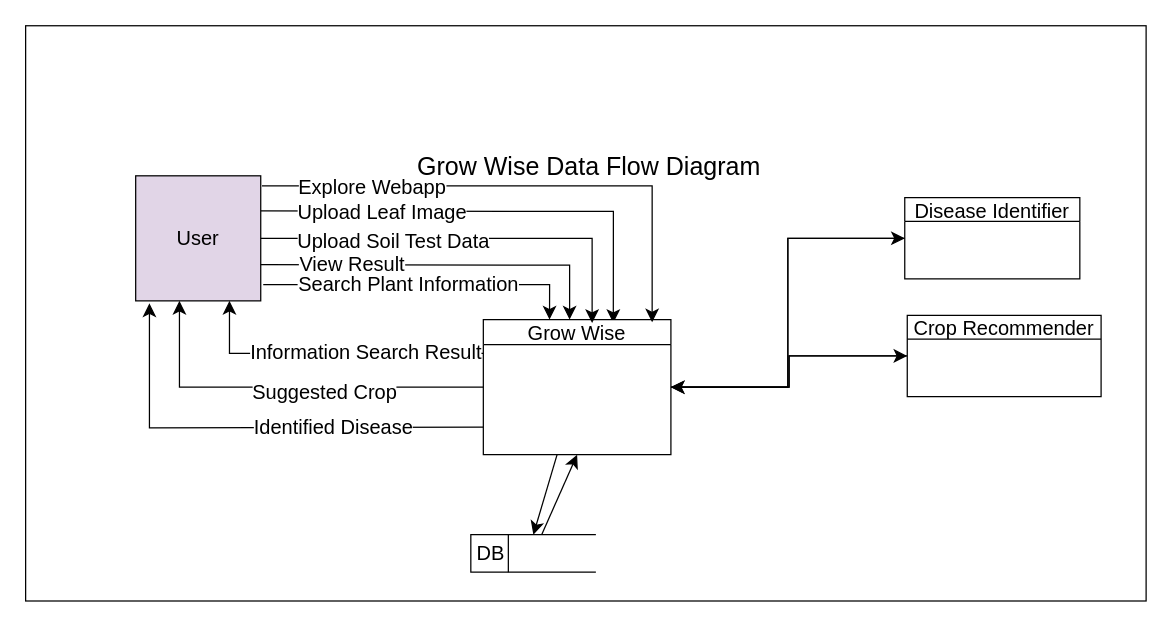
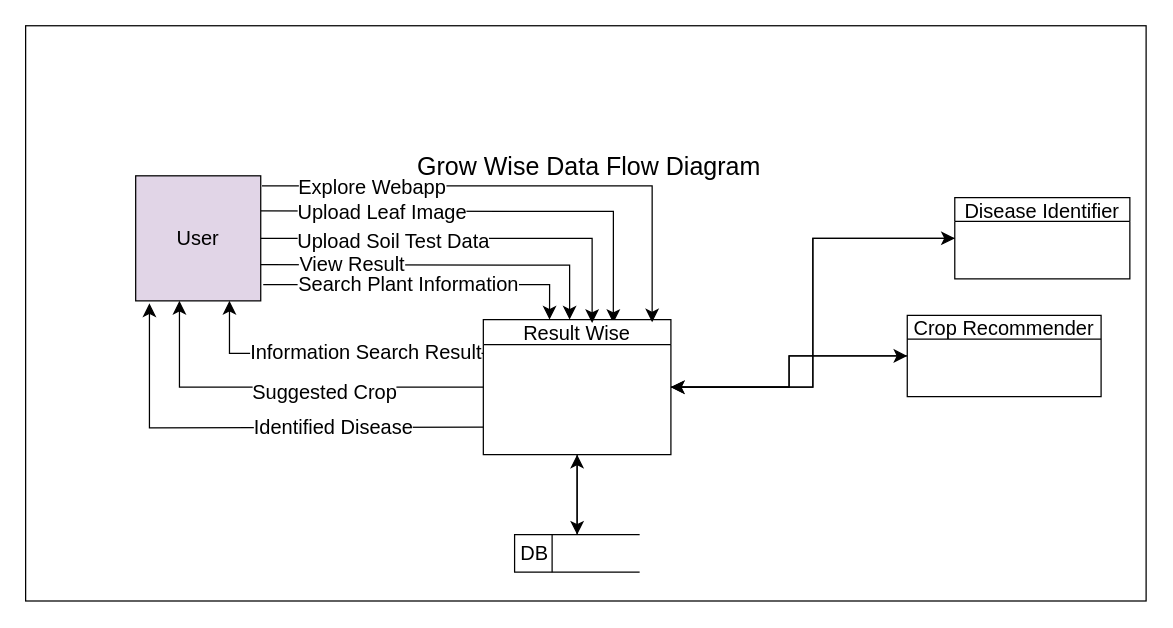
node "Disease Identifier": moved (992, 238) -> (1042, 238)
node "Grow Wise": label "Grow Wise" -> "Result Wise"
node "DB": moved (533, 553) -> (577, 553)
